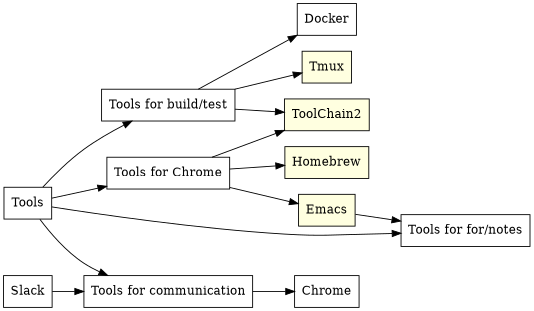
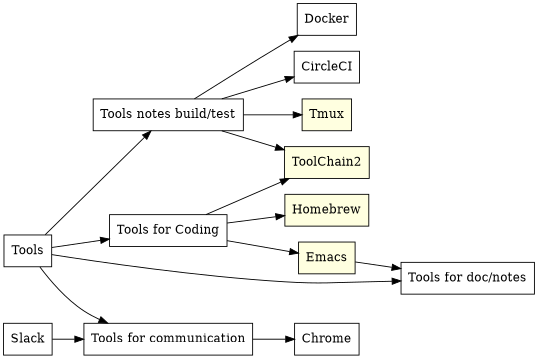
node "CircleCI": added
node "Tools for build/test": label "Tools for build/test" -> "Tools notes build/test"
node "Tools for Chrome": label "Tools for Chrome" -> "Tools for Coding"
node "Tools for for/notes": label "Tools for for/notes" -> "Tools for doc/notes"
